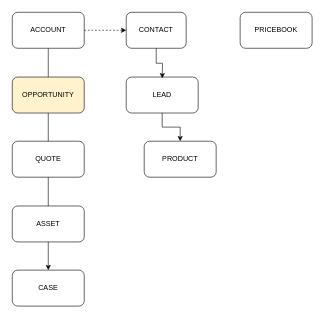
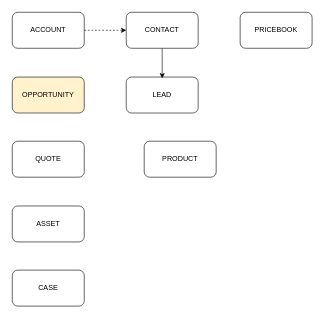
node "CONTACT": size 60x36 -> 72x36
edge "LEAD" -> "PRODUCT": removed
edge "ACCOUNT" -> "CASE": removed
